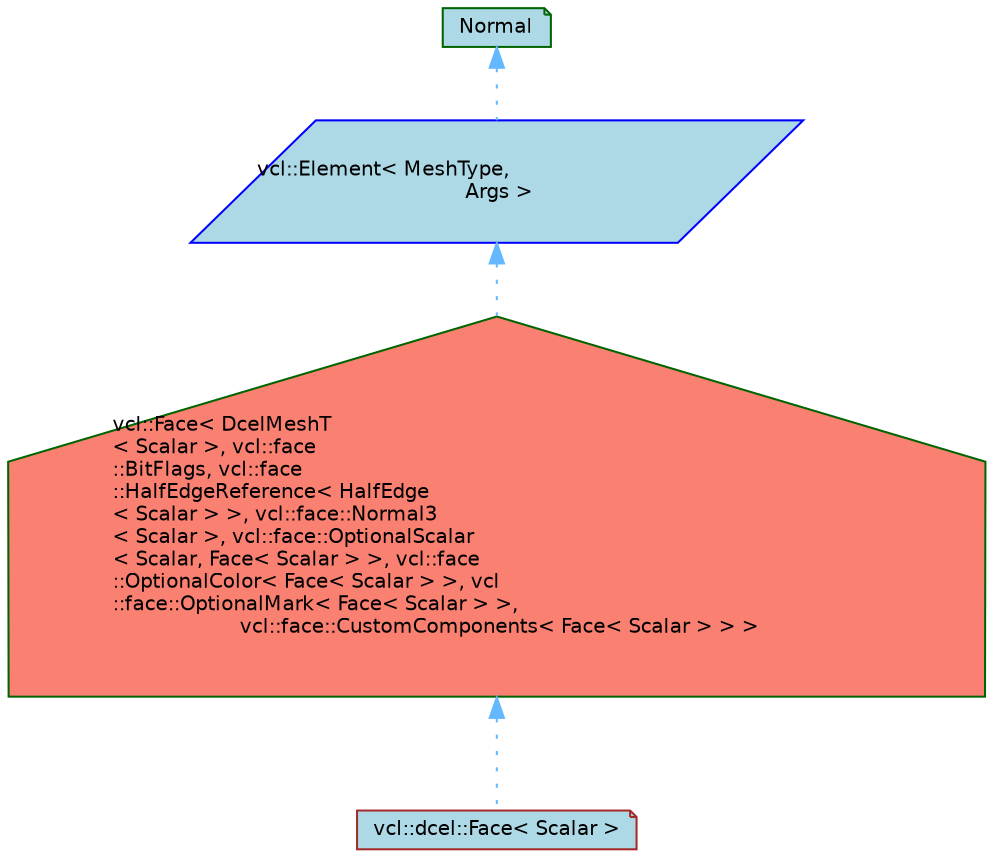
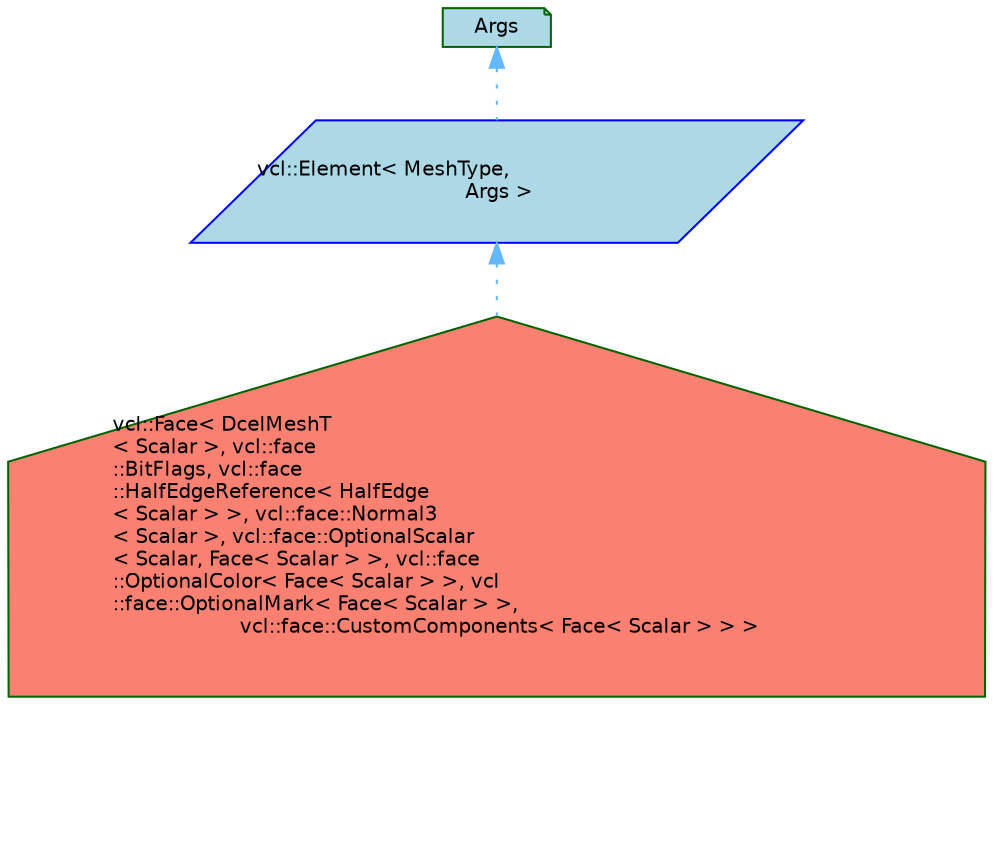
node "Normal": label "Normal" -> "Args"
node "vcl::dcel::Face< Scalar >": removed
